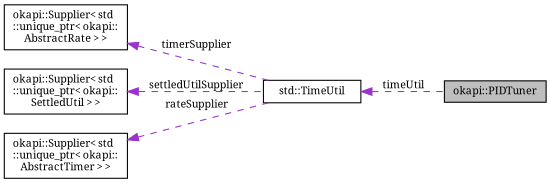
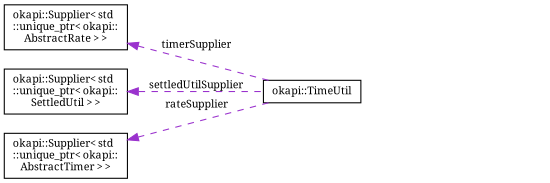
node "std::TimeUtil": label "std::TimeUtil" -> "okapi::TimeUtil"
node "okapi::PIDTuner": removed
